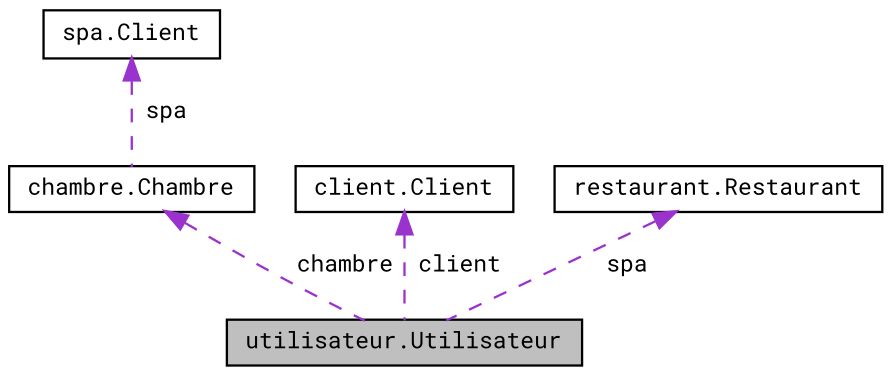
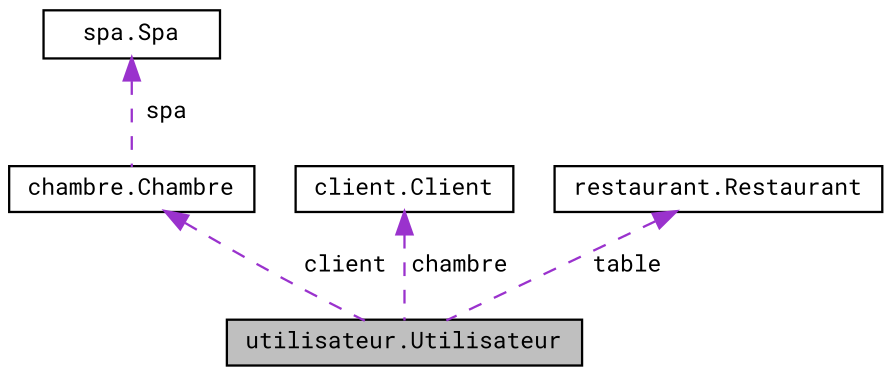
node "spa.Client": label "spa.Client" -> "spa.Spa"
edge "utilisateur.Utilisateur" -> "chambre.Chambre": label " chambre" -> " client"
edge "utilisateur.Utilisateur" -> "client.Client": label " client" -> " chambre"
edge "utilisateur.Utilisateur" -> "restaurant.Restaurant": label " spa" -> " table"
